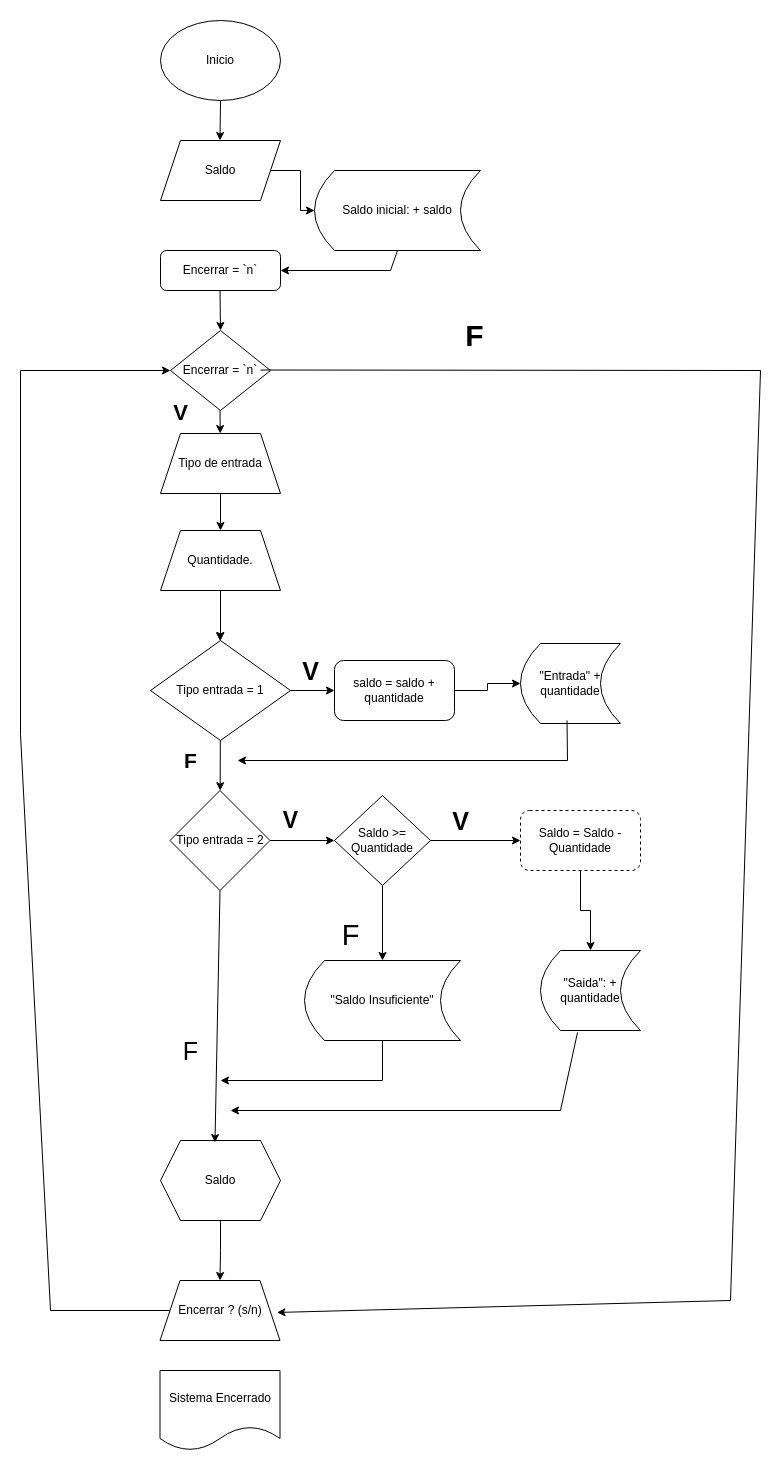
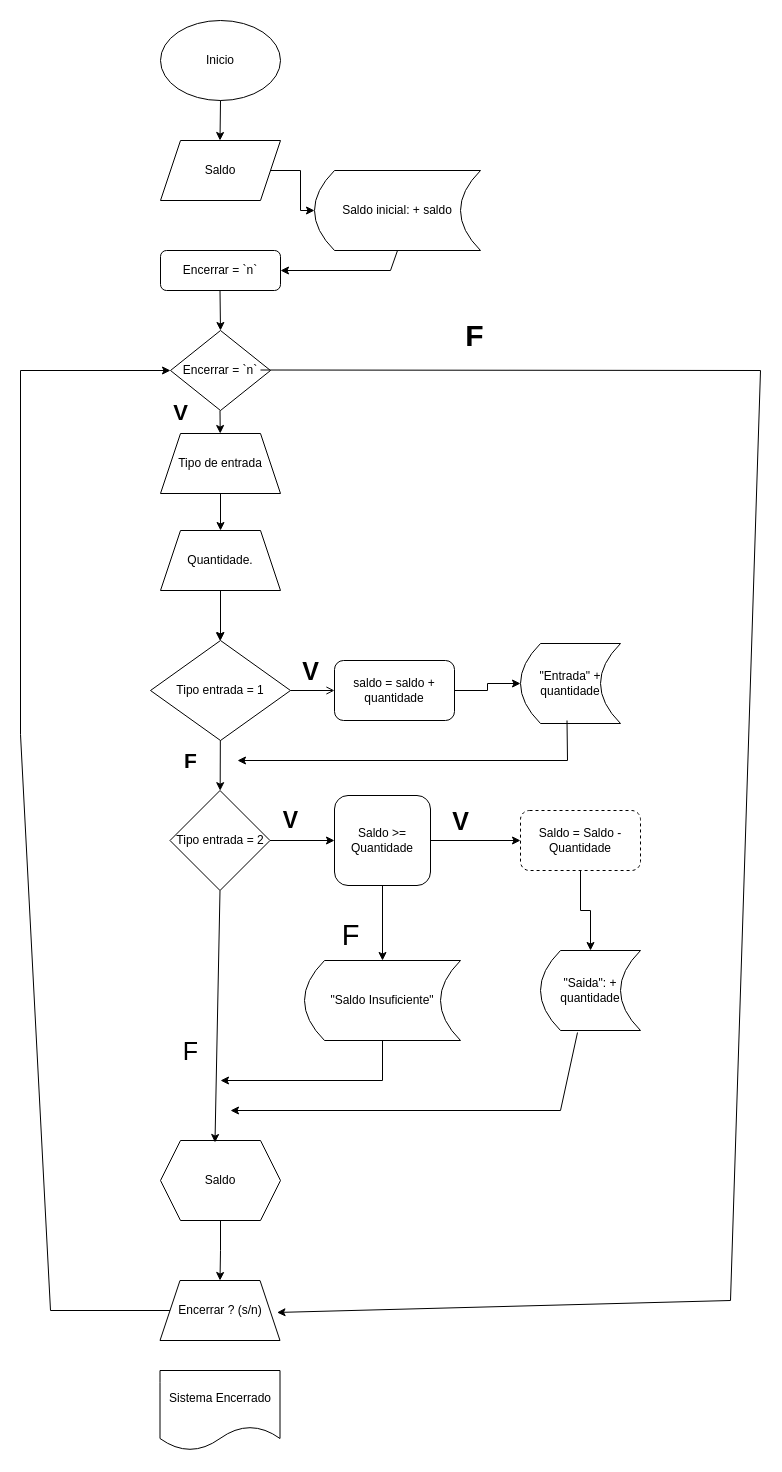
edge "Tipo entrada = 1" -> "saldo = saldo + quantidade": arrowhead classic -> open
node "Saldo >= Quantidade": shape diamond -> rounded rectangle
